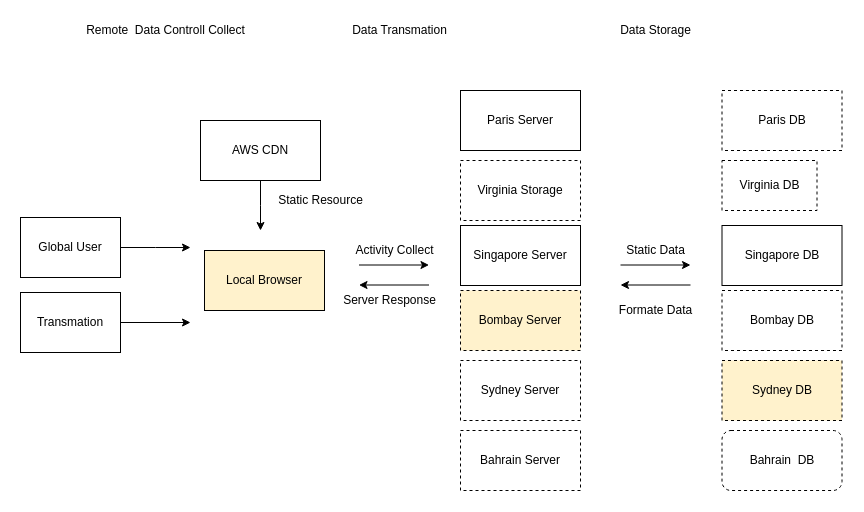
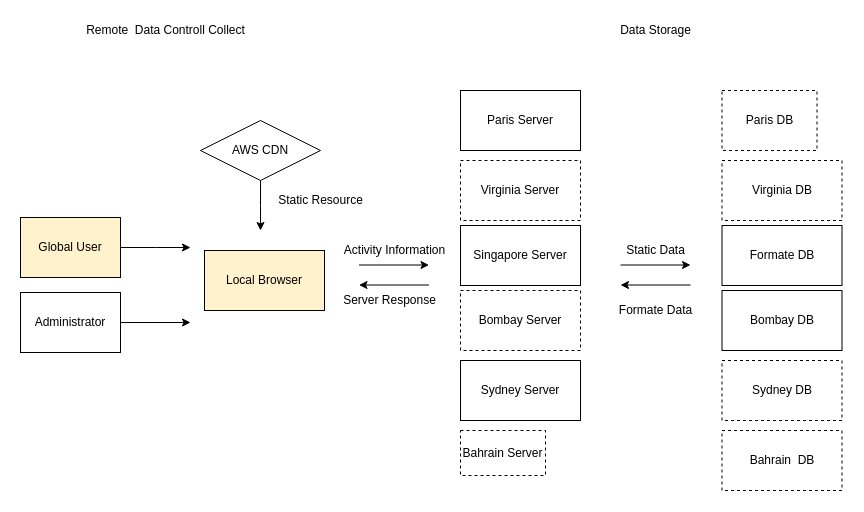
node "Data Transmation": removed
node "Paris DB": size 120x60 -> 95x60
node "AWS CDN": shape rectangle -> diamond
node "Virginia DB": size 95x50 -> 120x60
node "Virginia Storage": label "Virginia Storage" -> "Virginia Server"
node "Global User": fillcolor #ffffff -> #fff2cc
node "Activity Collect": label "Activity Collect" -> "Activity Information"
node "Singapore DB": label "Singapore DB" -> "Formate DB"
node "Bombay Server": fillcolor #fff2cc -> #ffffff
node "Bombay DB": style dashed -> solid
node "Transmation": label "Transmation" -> "Administrator"
node "Sydney Server": style dashed -> solid
node "Sydney DB": fillcolor #fff2cc -> #ffffff
node "Bahrain Server": size 120x60 -> 85x45
node "Bahrain DB": shape rounded rectangle -> rectangle
